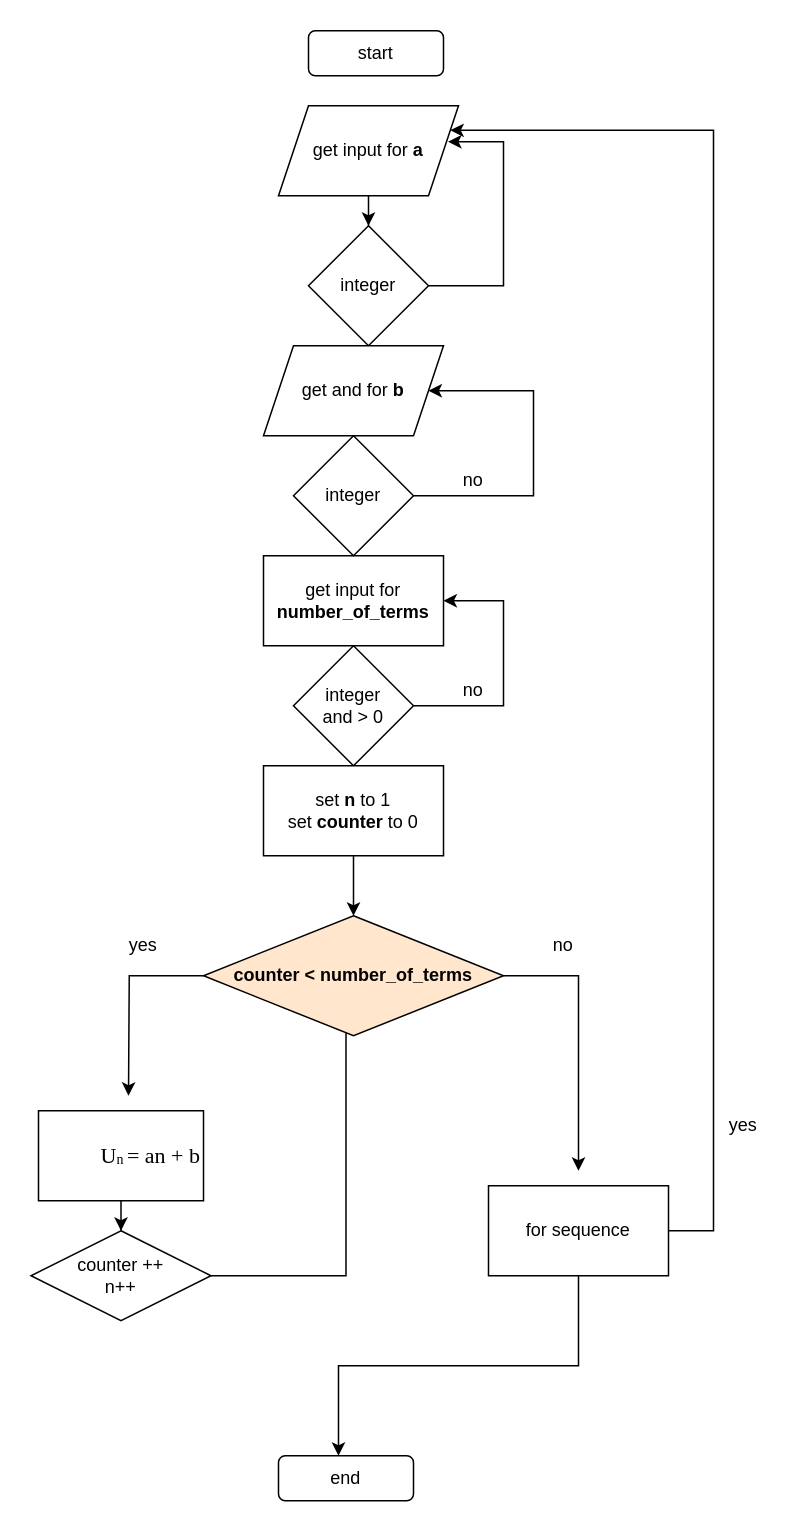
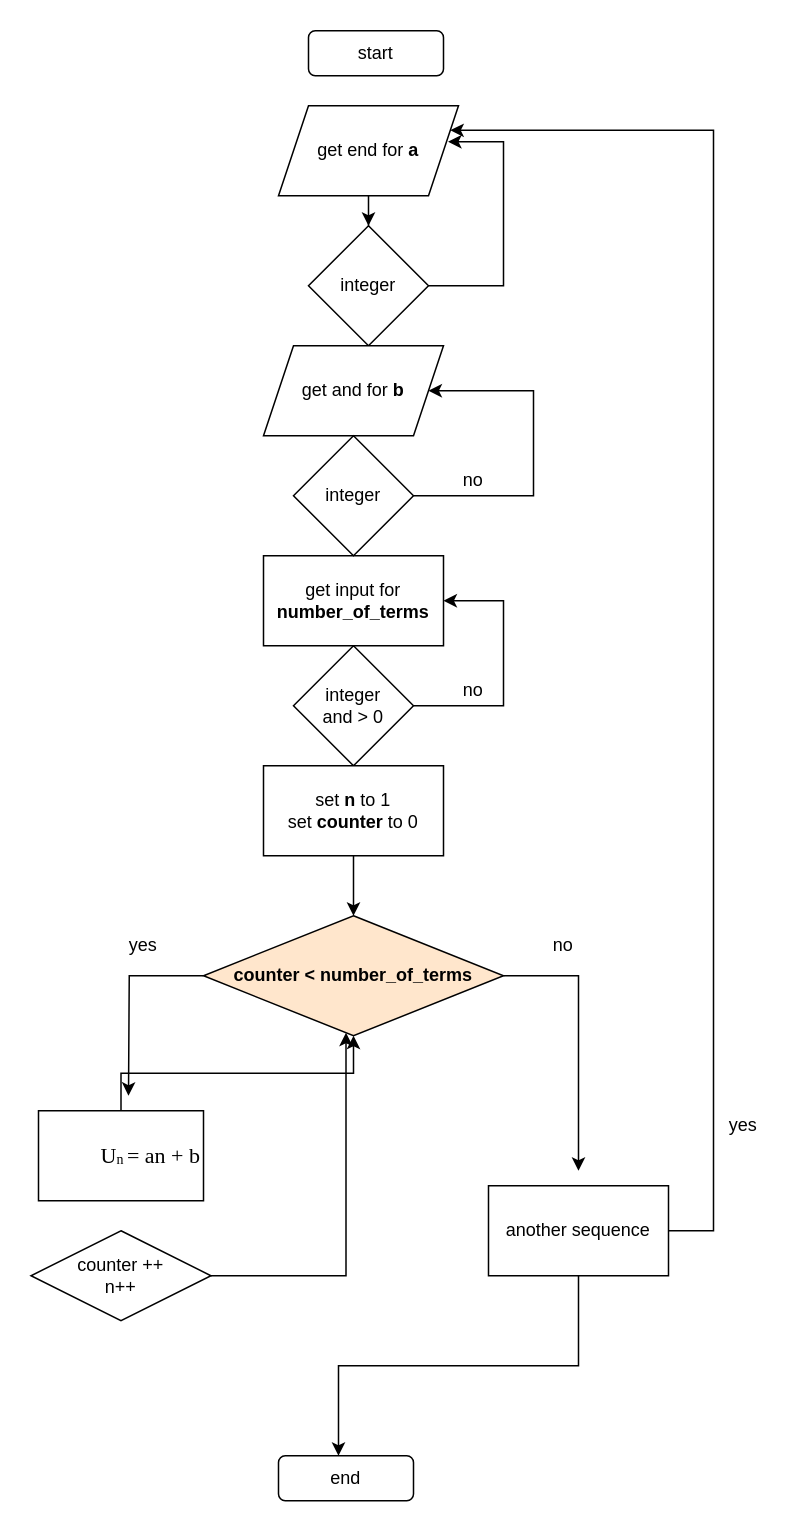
node "get input for a": label "get input for a" -> "get end for a"
edge "counter < number_of_terms" -- "counter ++ n++": arrowhead none -> classic
edge "Un = an + b" -> "counter ++ n++": now "Un = an + b" -> "counter < number_of_terms"
node "for sequence": label "for sequence" -> "another sequence"
